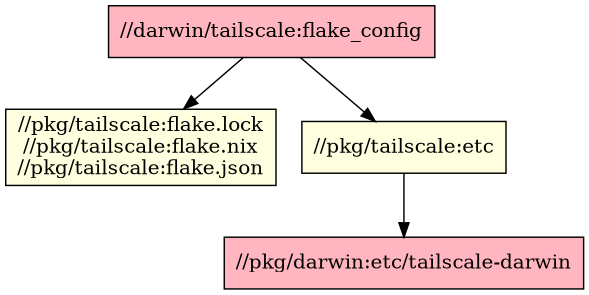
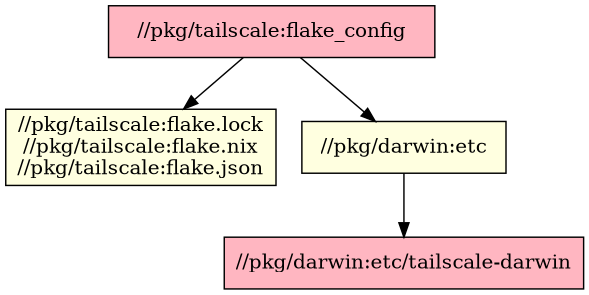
node "//darwin/tailscale:flake_config": label "//darwin/tailscale:flake_config" -> "//pkg/tailscale:flake_config"
node "//pkg/tailscale:etc": label "//pkg/tailscale:etc" -> "//pkg/darwin:etc"
